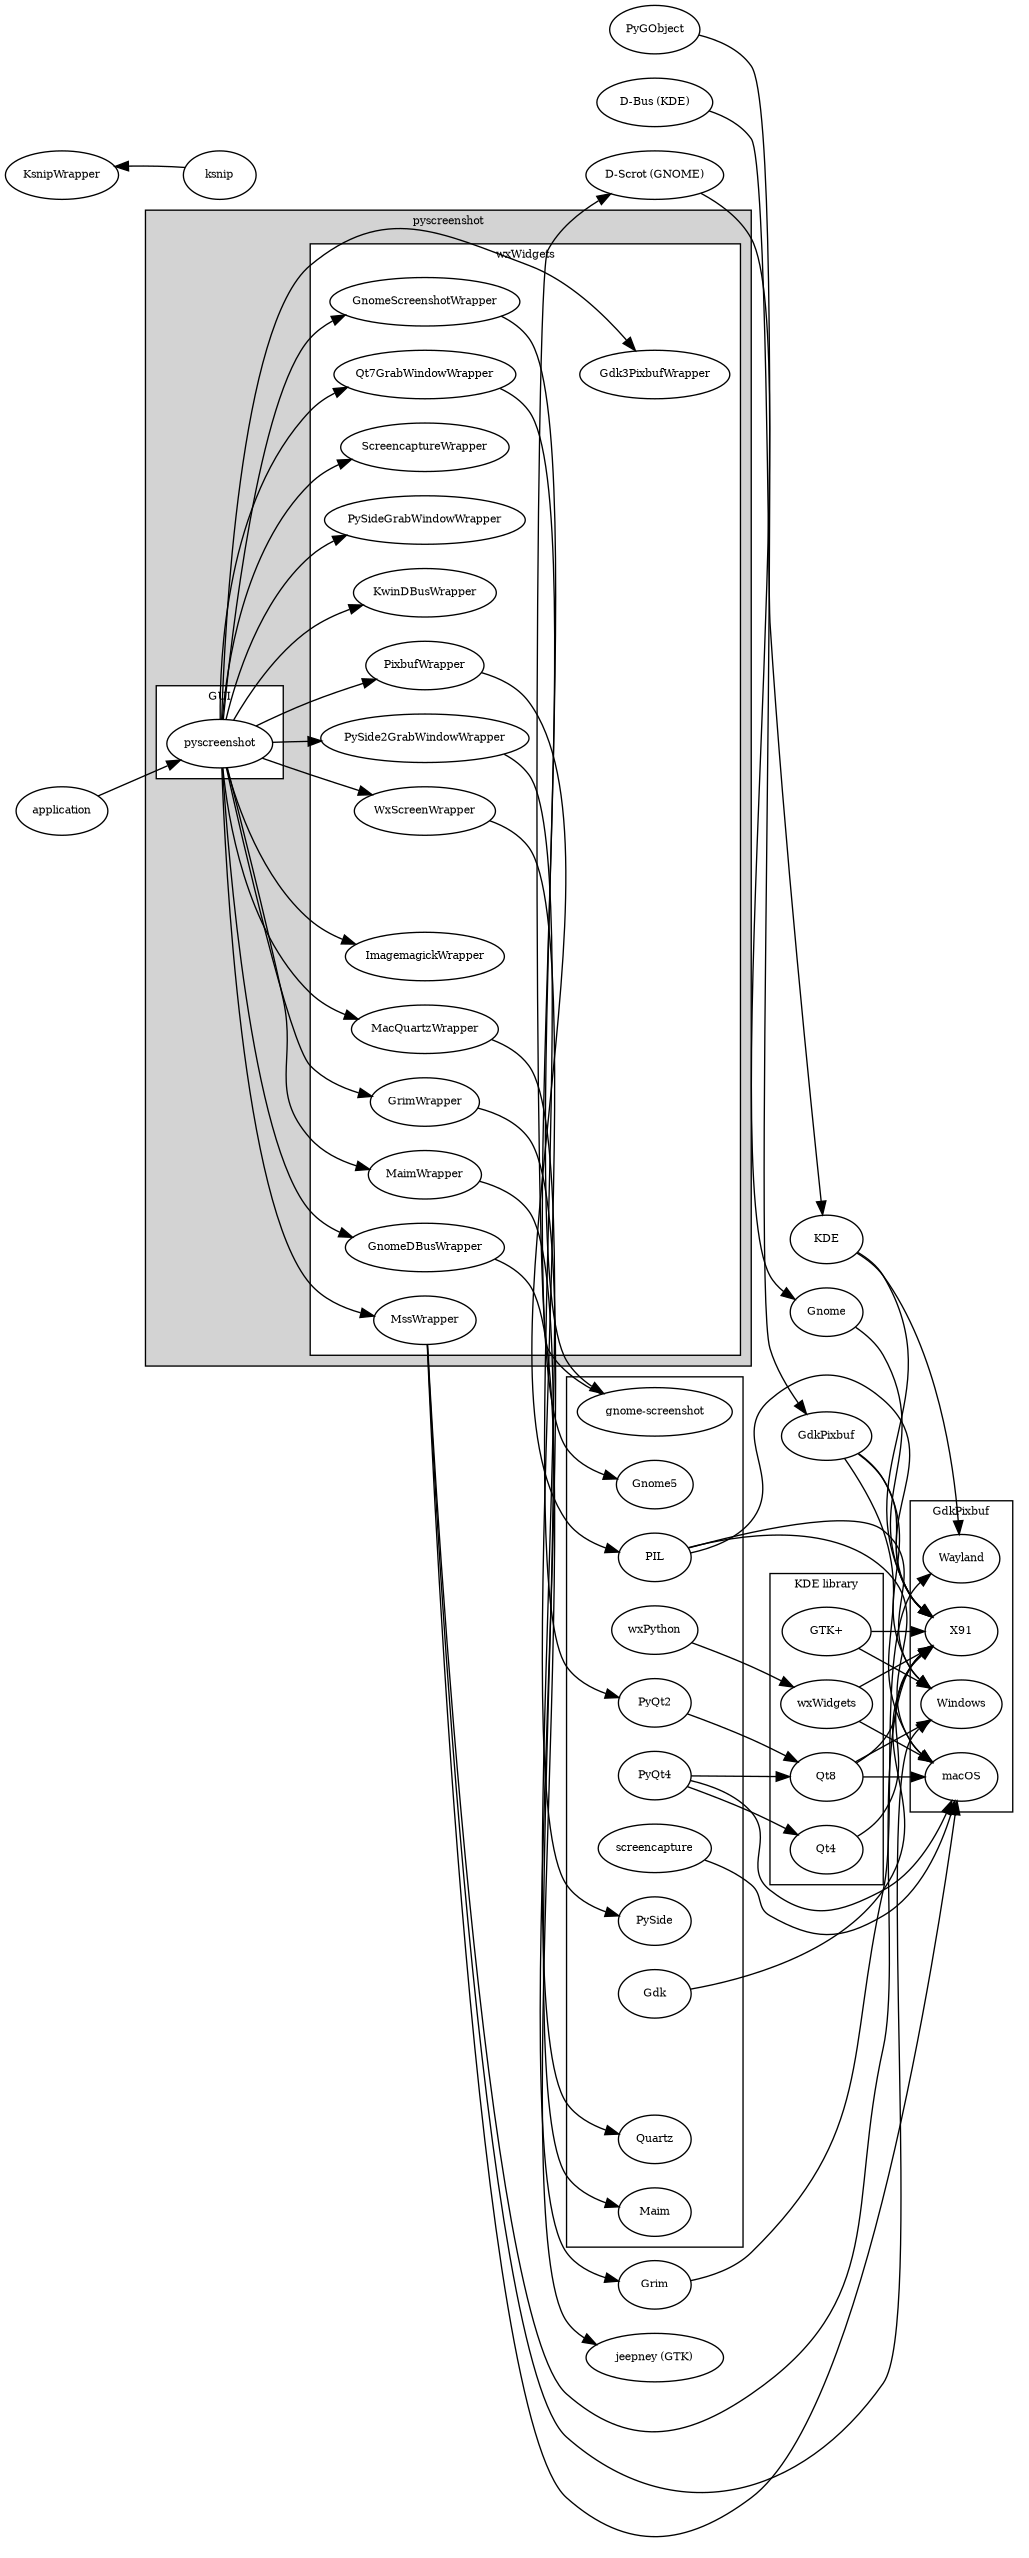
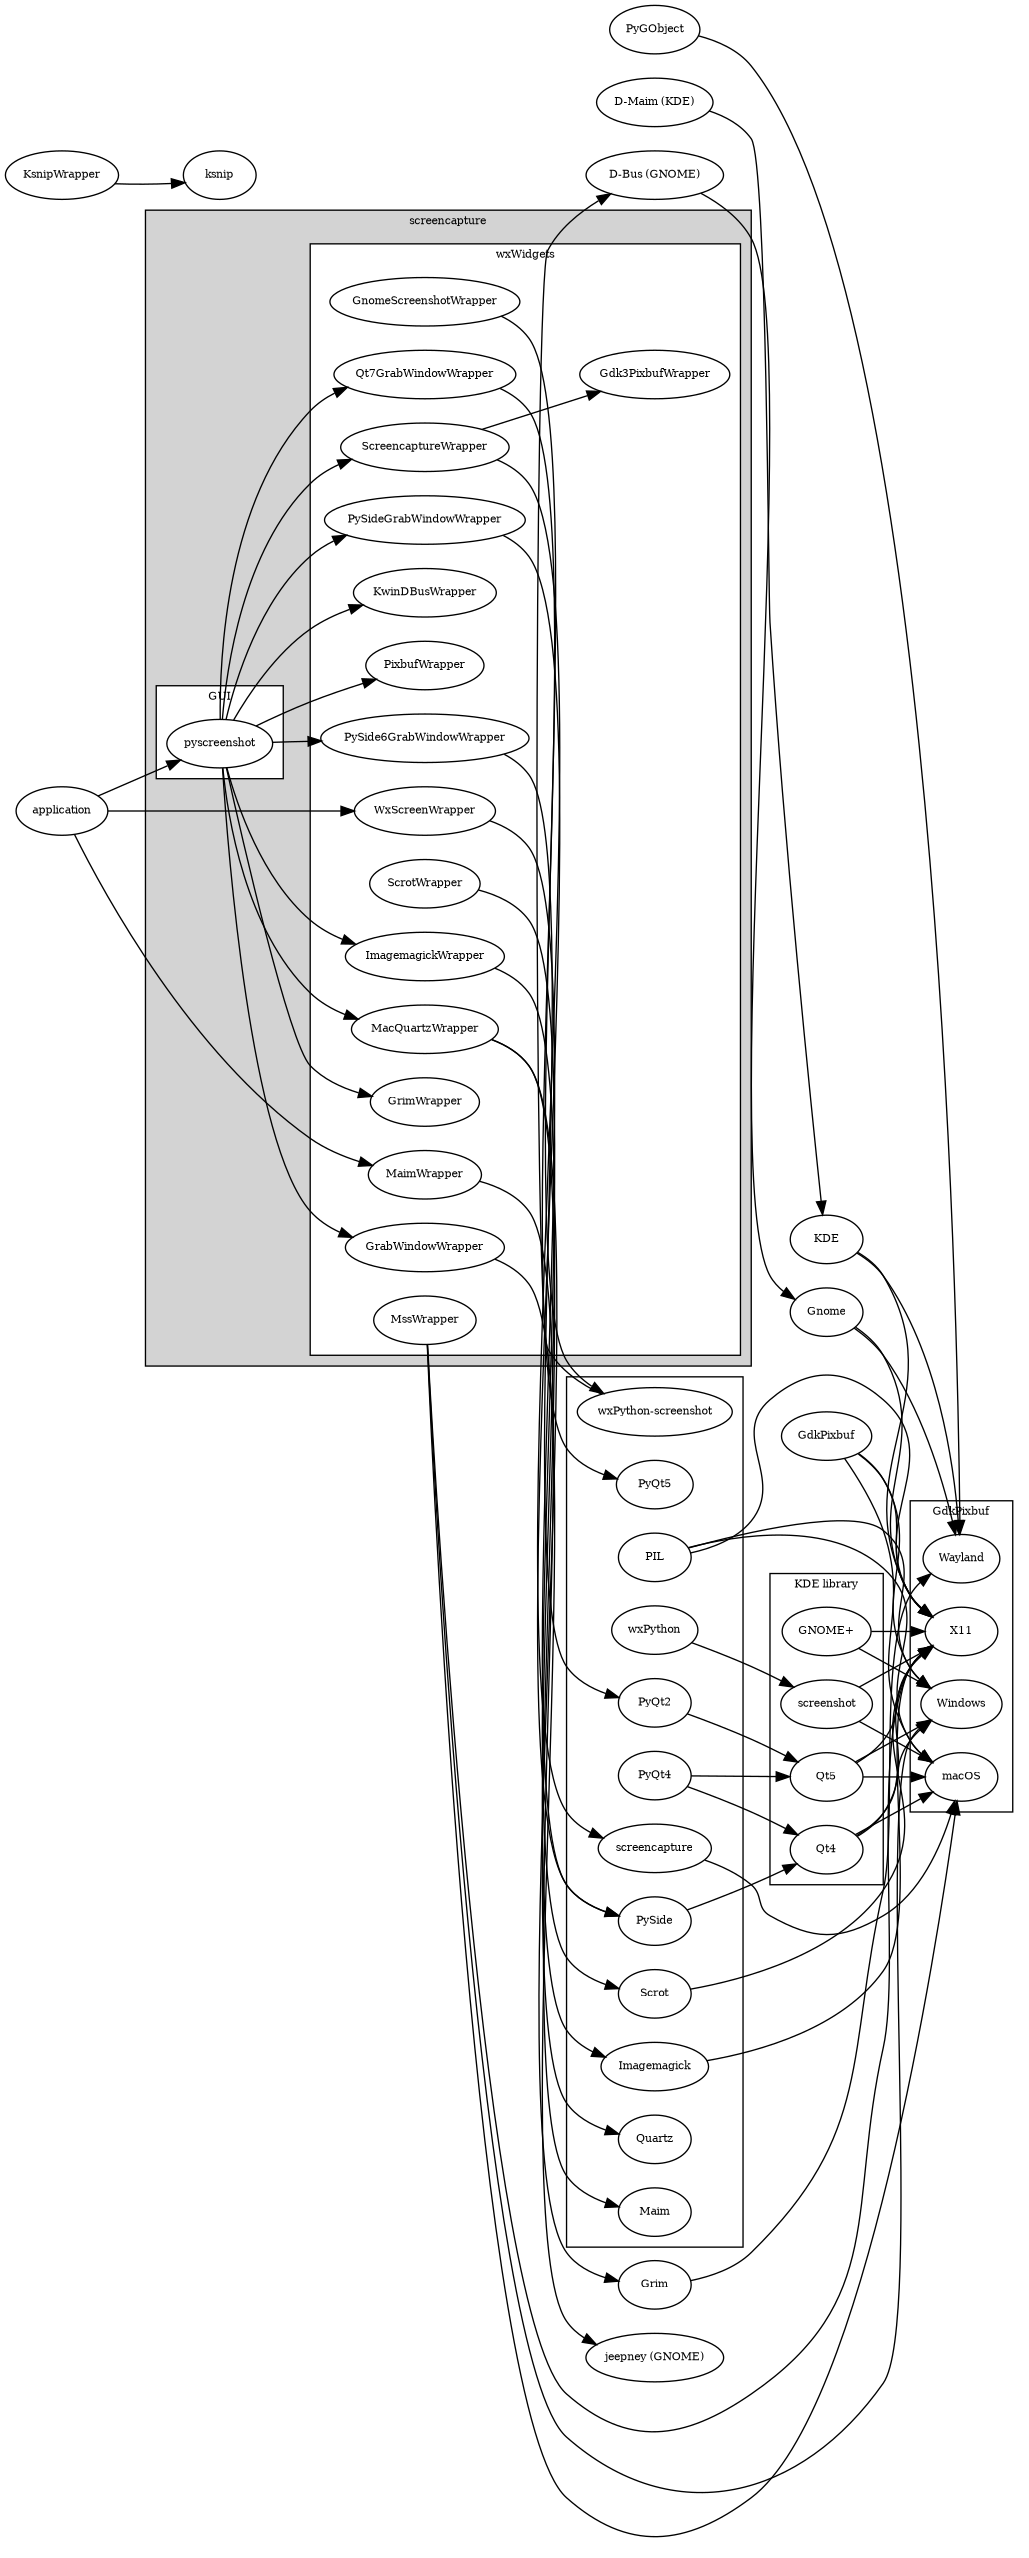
node "D-Bus (KDE)": label "D-Bus (KDE)" -> "D-Maim (KDE)"
edge "ksnip" -> "KsnipWrapper": reversed
node "D-Scrot (GNOME)": label "D-Scrot (GNOME)" -> "D-Bus (GNOME)"
cluster "pyscreenshot": label "pyscreenshot" -> "screencapture"
edge "pyscreenshot" -> "Gdk3PixbufWrapper": now "ScreencaptureWrapper" -> "Gdk3PixbufWrapper"
edge "pyscreenshot" -> "GnomeScreenshotWrapper": removed
node "PySide2GrabWindowWrapper": label "PySide2GrabWindowWrapper" -> "PySide6GrabWindowWrapper"
edge "pyscreenshot" -> "WxScreenWrapper": now "application" -> "WxScreenWrapper"
edge "PyGObject" -> "GdkPixbuf": now "PyGObject" -> "Wayland"
node "ScrotWrapper": added
edge "PixbufWrapper" -> "PIL": removed
edge "pyscreenshot" -> "MaimWrapper": now "application" -> "MaimWrapper"
edge "pyscreenshot" -> "MssWrapper": removed
edge "ScreencaptureWrapper" -> "screencapture": added
edge "PySideGrabWindowWrapper" -> "PySide": added
node "GnomeDBusWrapper": label "GnomeDBusWrapper" -> "GrabWindowWrapper"
node "gnome-screenshot": label "gnome-screenshot" -> "wxPython-screenshot"
edge "Gnome" -> "Wayland": added
node "Gnome5": label "Gnome5" -> "PyQt5"
node "GTK+": label "GTK+" -> "GNOME+"
node "X91": label "X91" -> "X11"
edge "GrimWrapper" -> "Grim": now "MacQuartzWrapper" -> "Grim"
node "wxWidgets": label "wxWidgets" -> "screenshot"
node "Qt8": label "Qt8" -> "Qt5"
edge "Qt4" -> "Windows": added
edge "PySide" -> "Qt4": added
edge "PyQt4" -> "macOS": now "Qt4" -> "macOS"
node "Gdk": label "Gdk" -> "Scrot"
node "Imagemagick": added
node "jeepney (GTK)": label "jeepney (GTK)" -> "jeepney (GNOME)"
